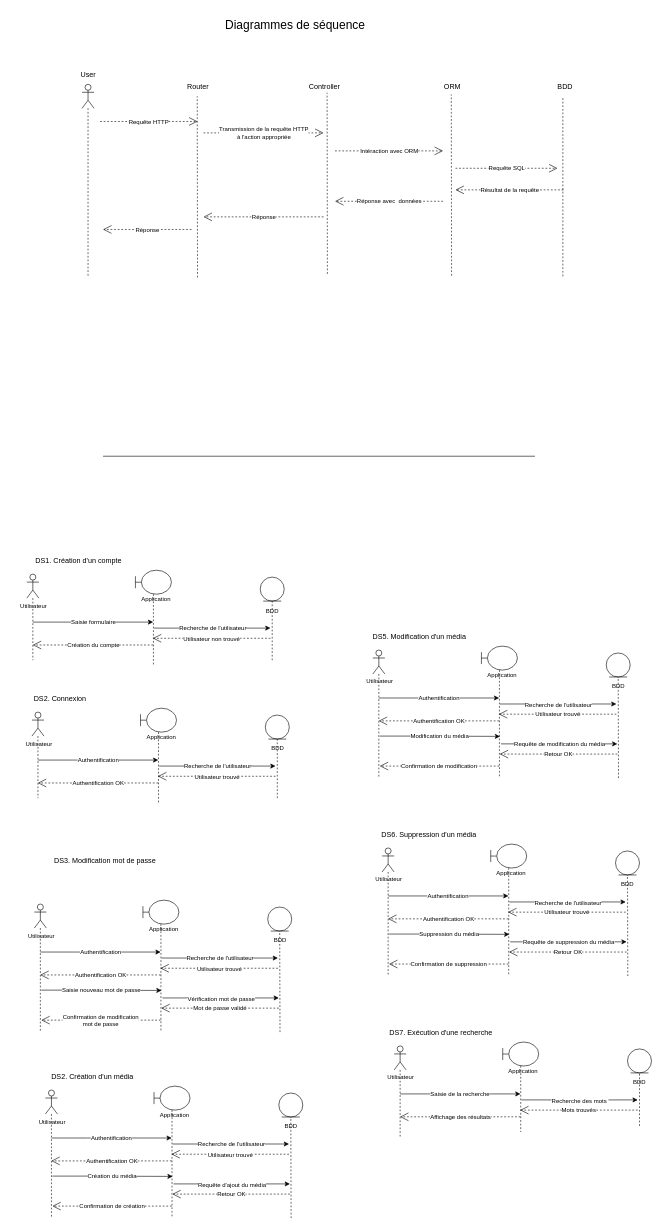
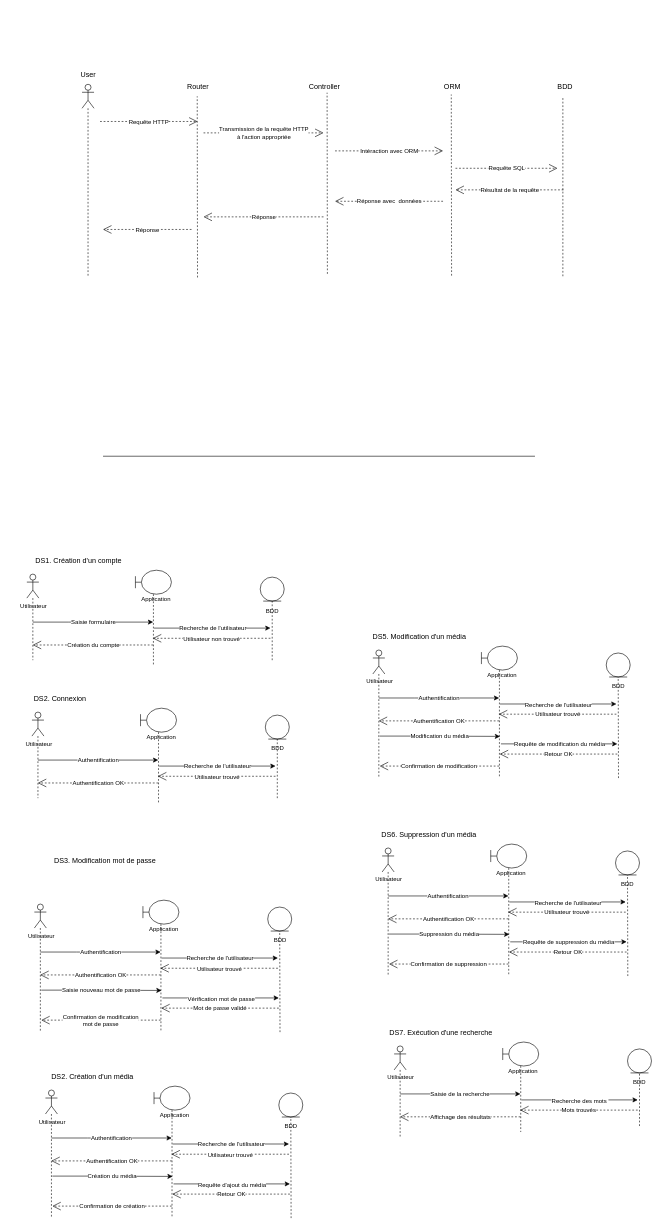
node "Diagrammes de séquence": removed
